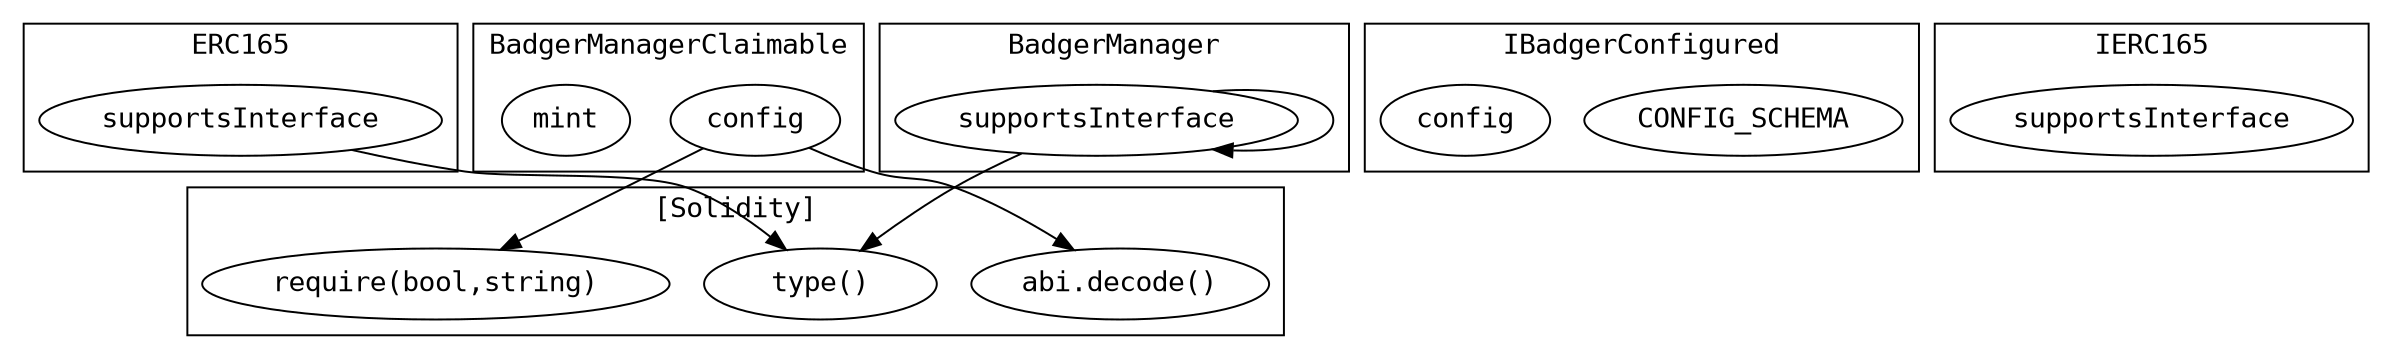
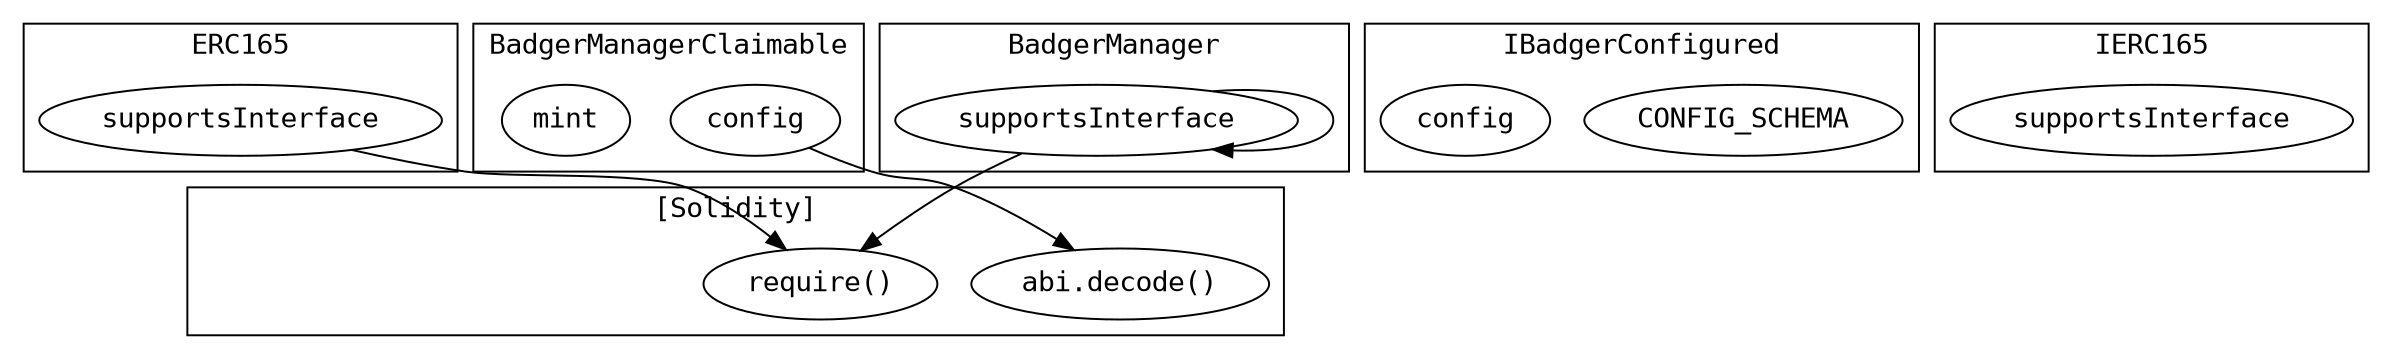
node "require(bool,string)": removed
node "type()": label "type()" -> "require()"
